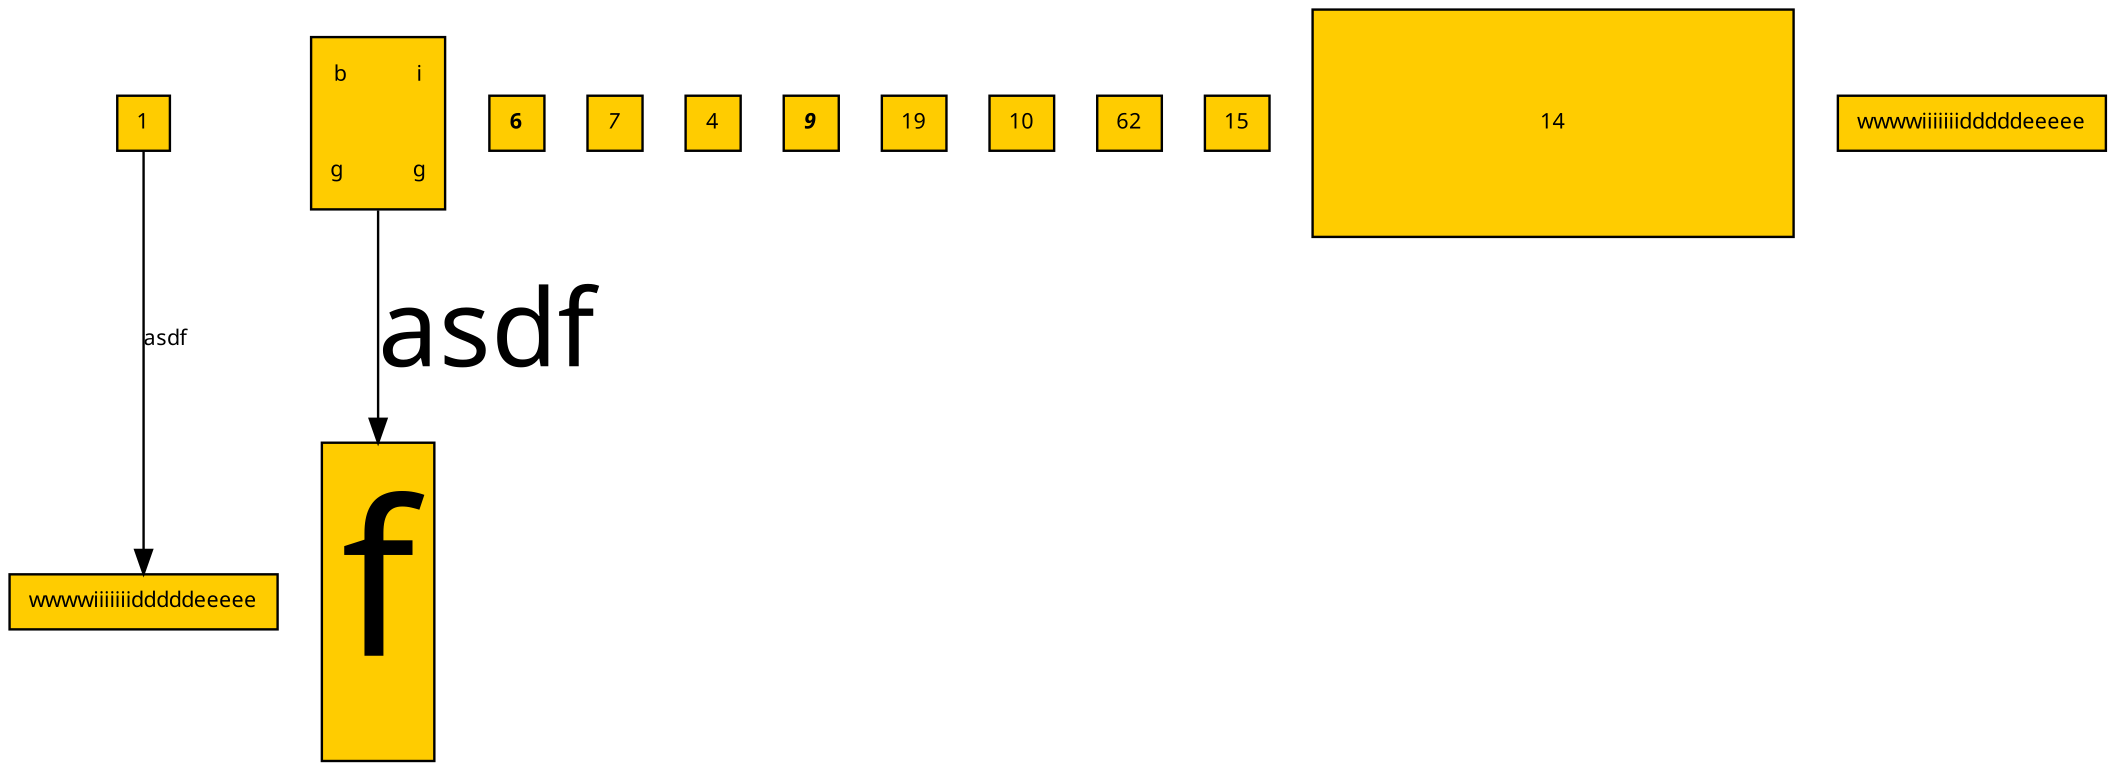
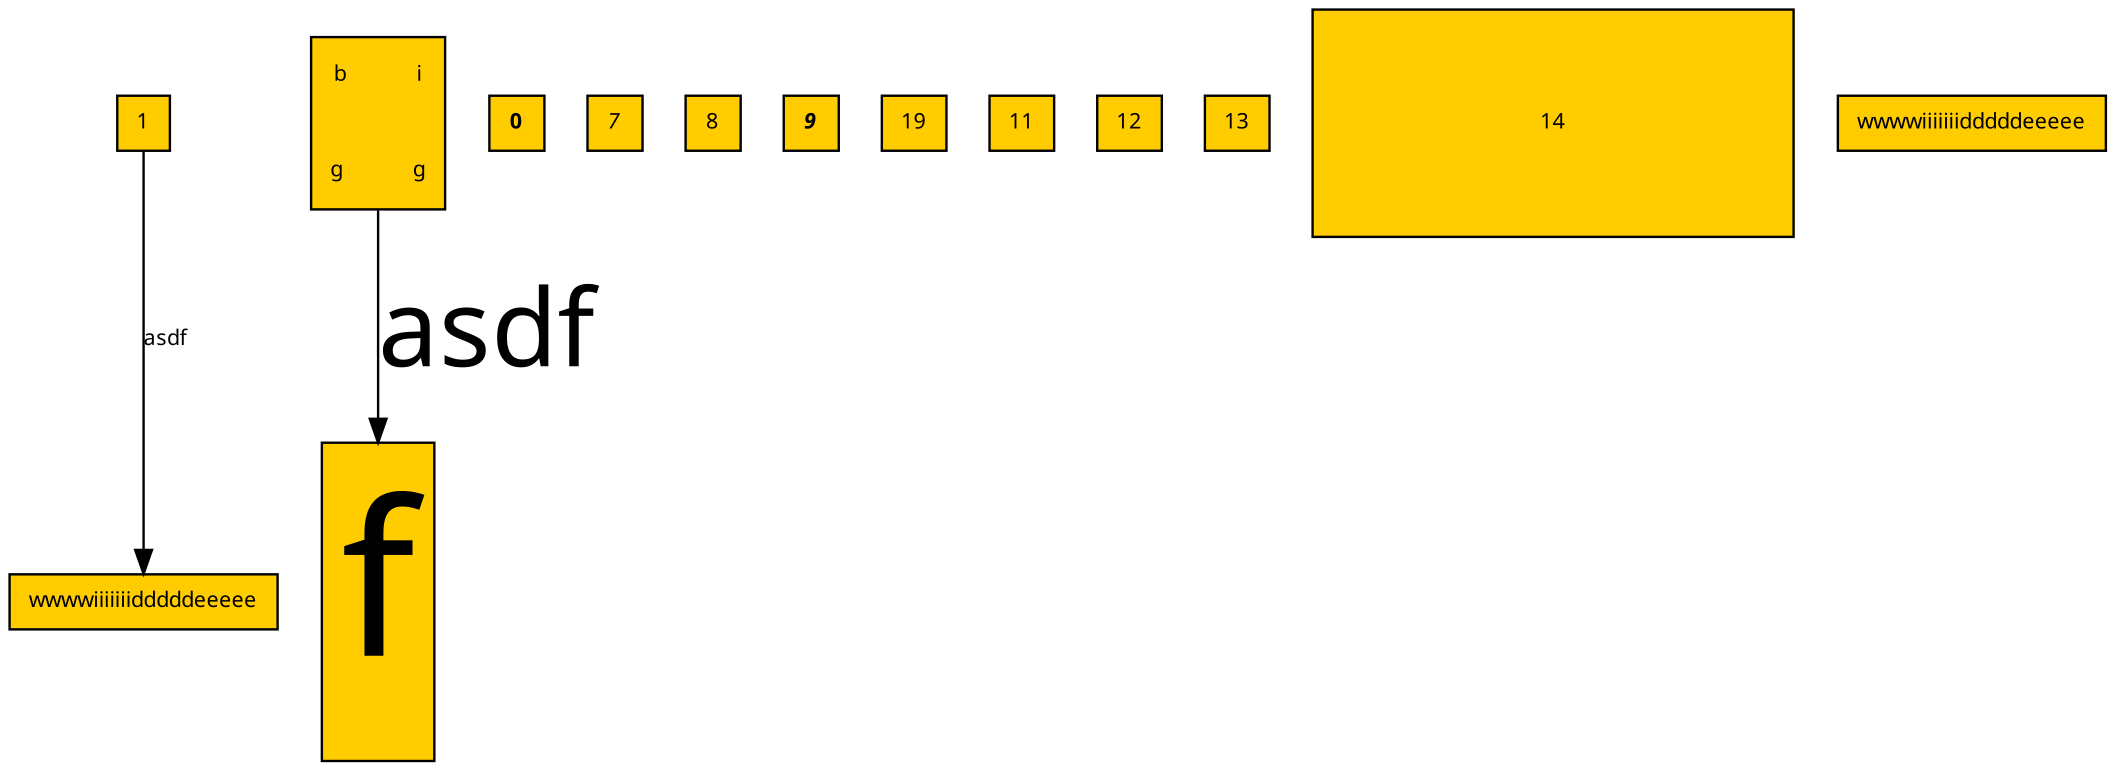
node "6": label "6" -> "0"
node "4": label "4" -> "8"
node "10": label "10" -> "11"
node "62": label "62" -> "12"
node "15": label "15" -> "13"
